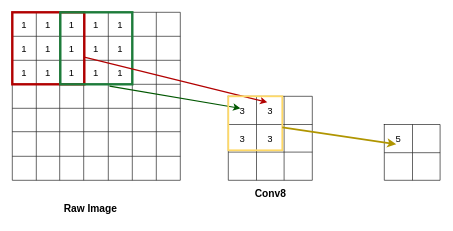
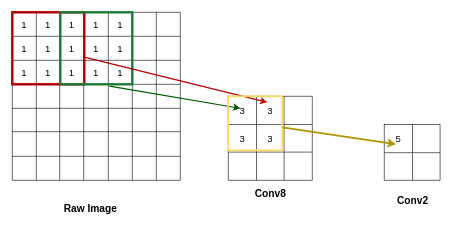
node "Conv2": added
